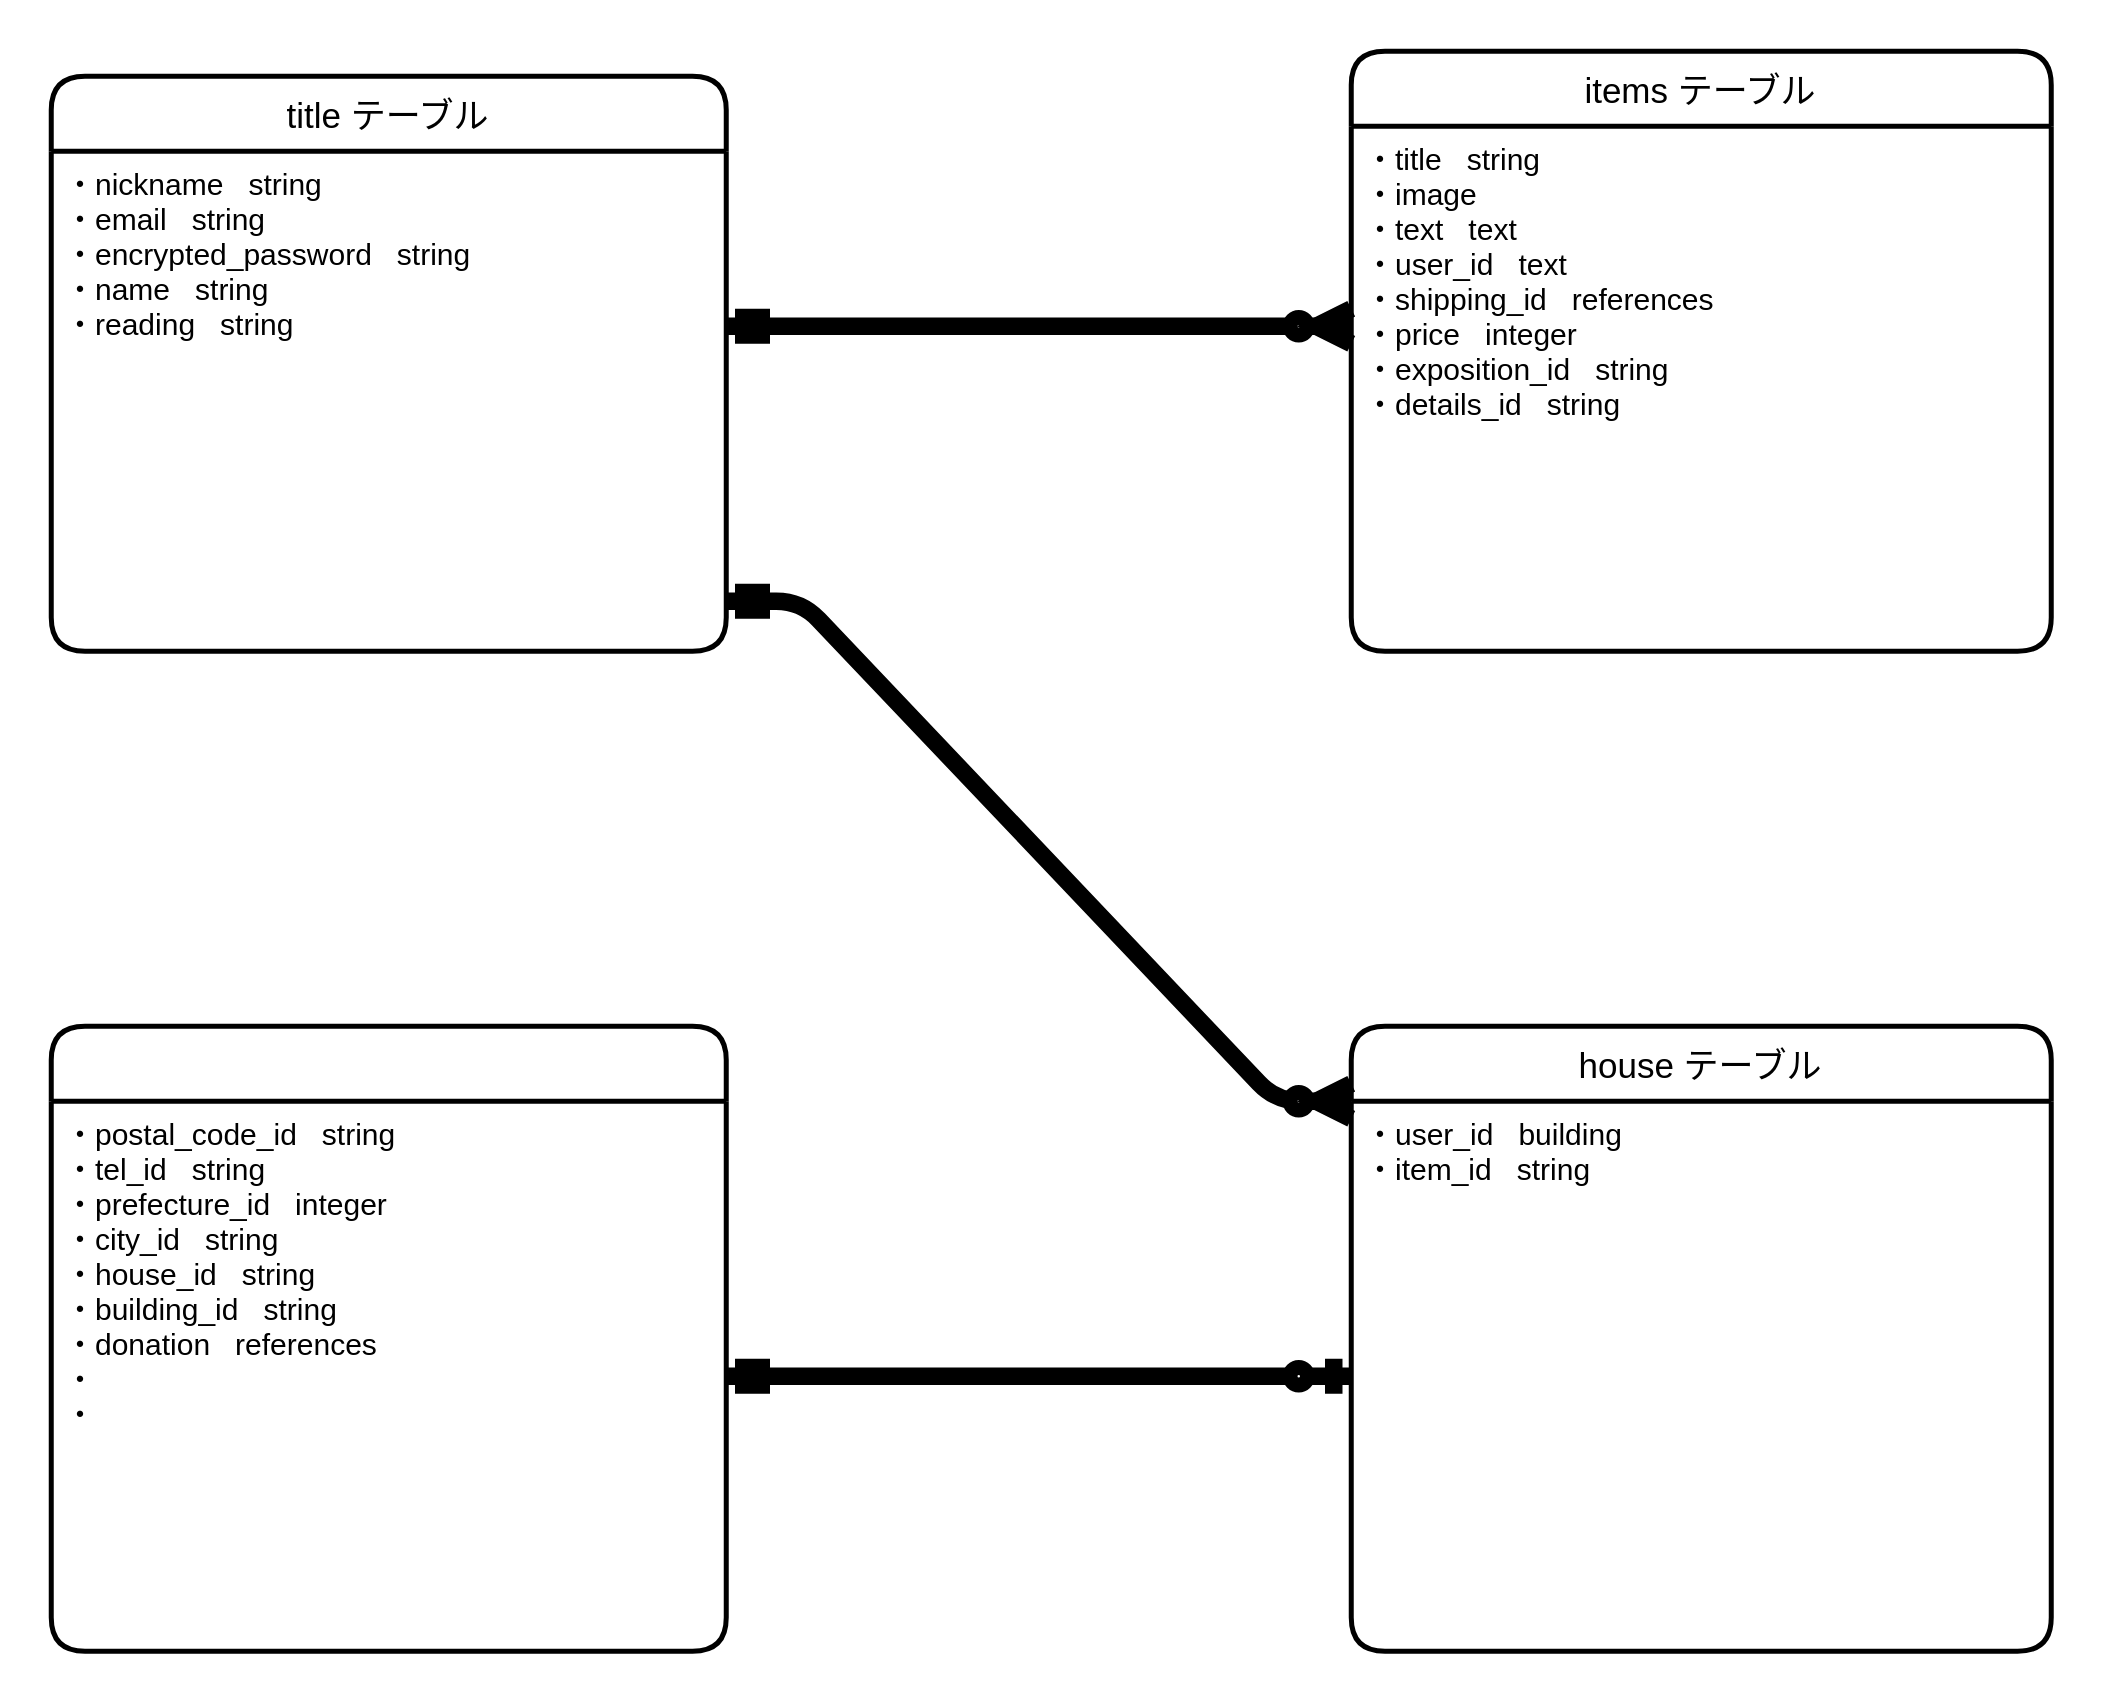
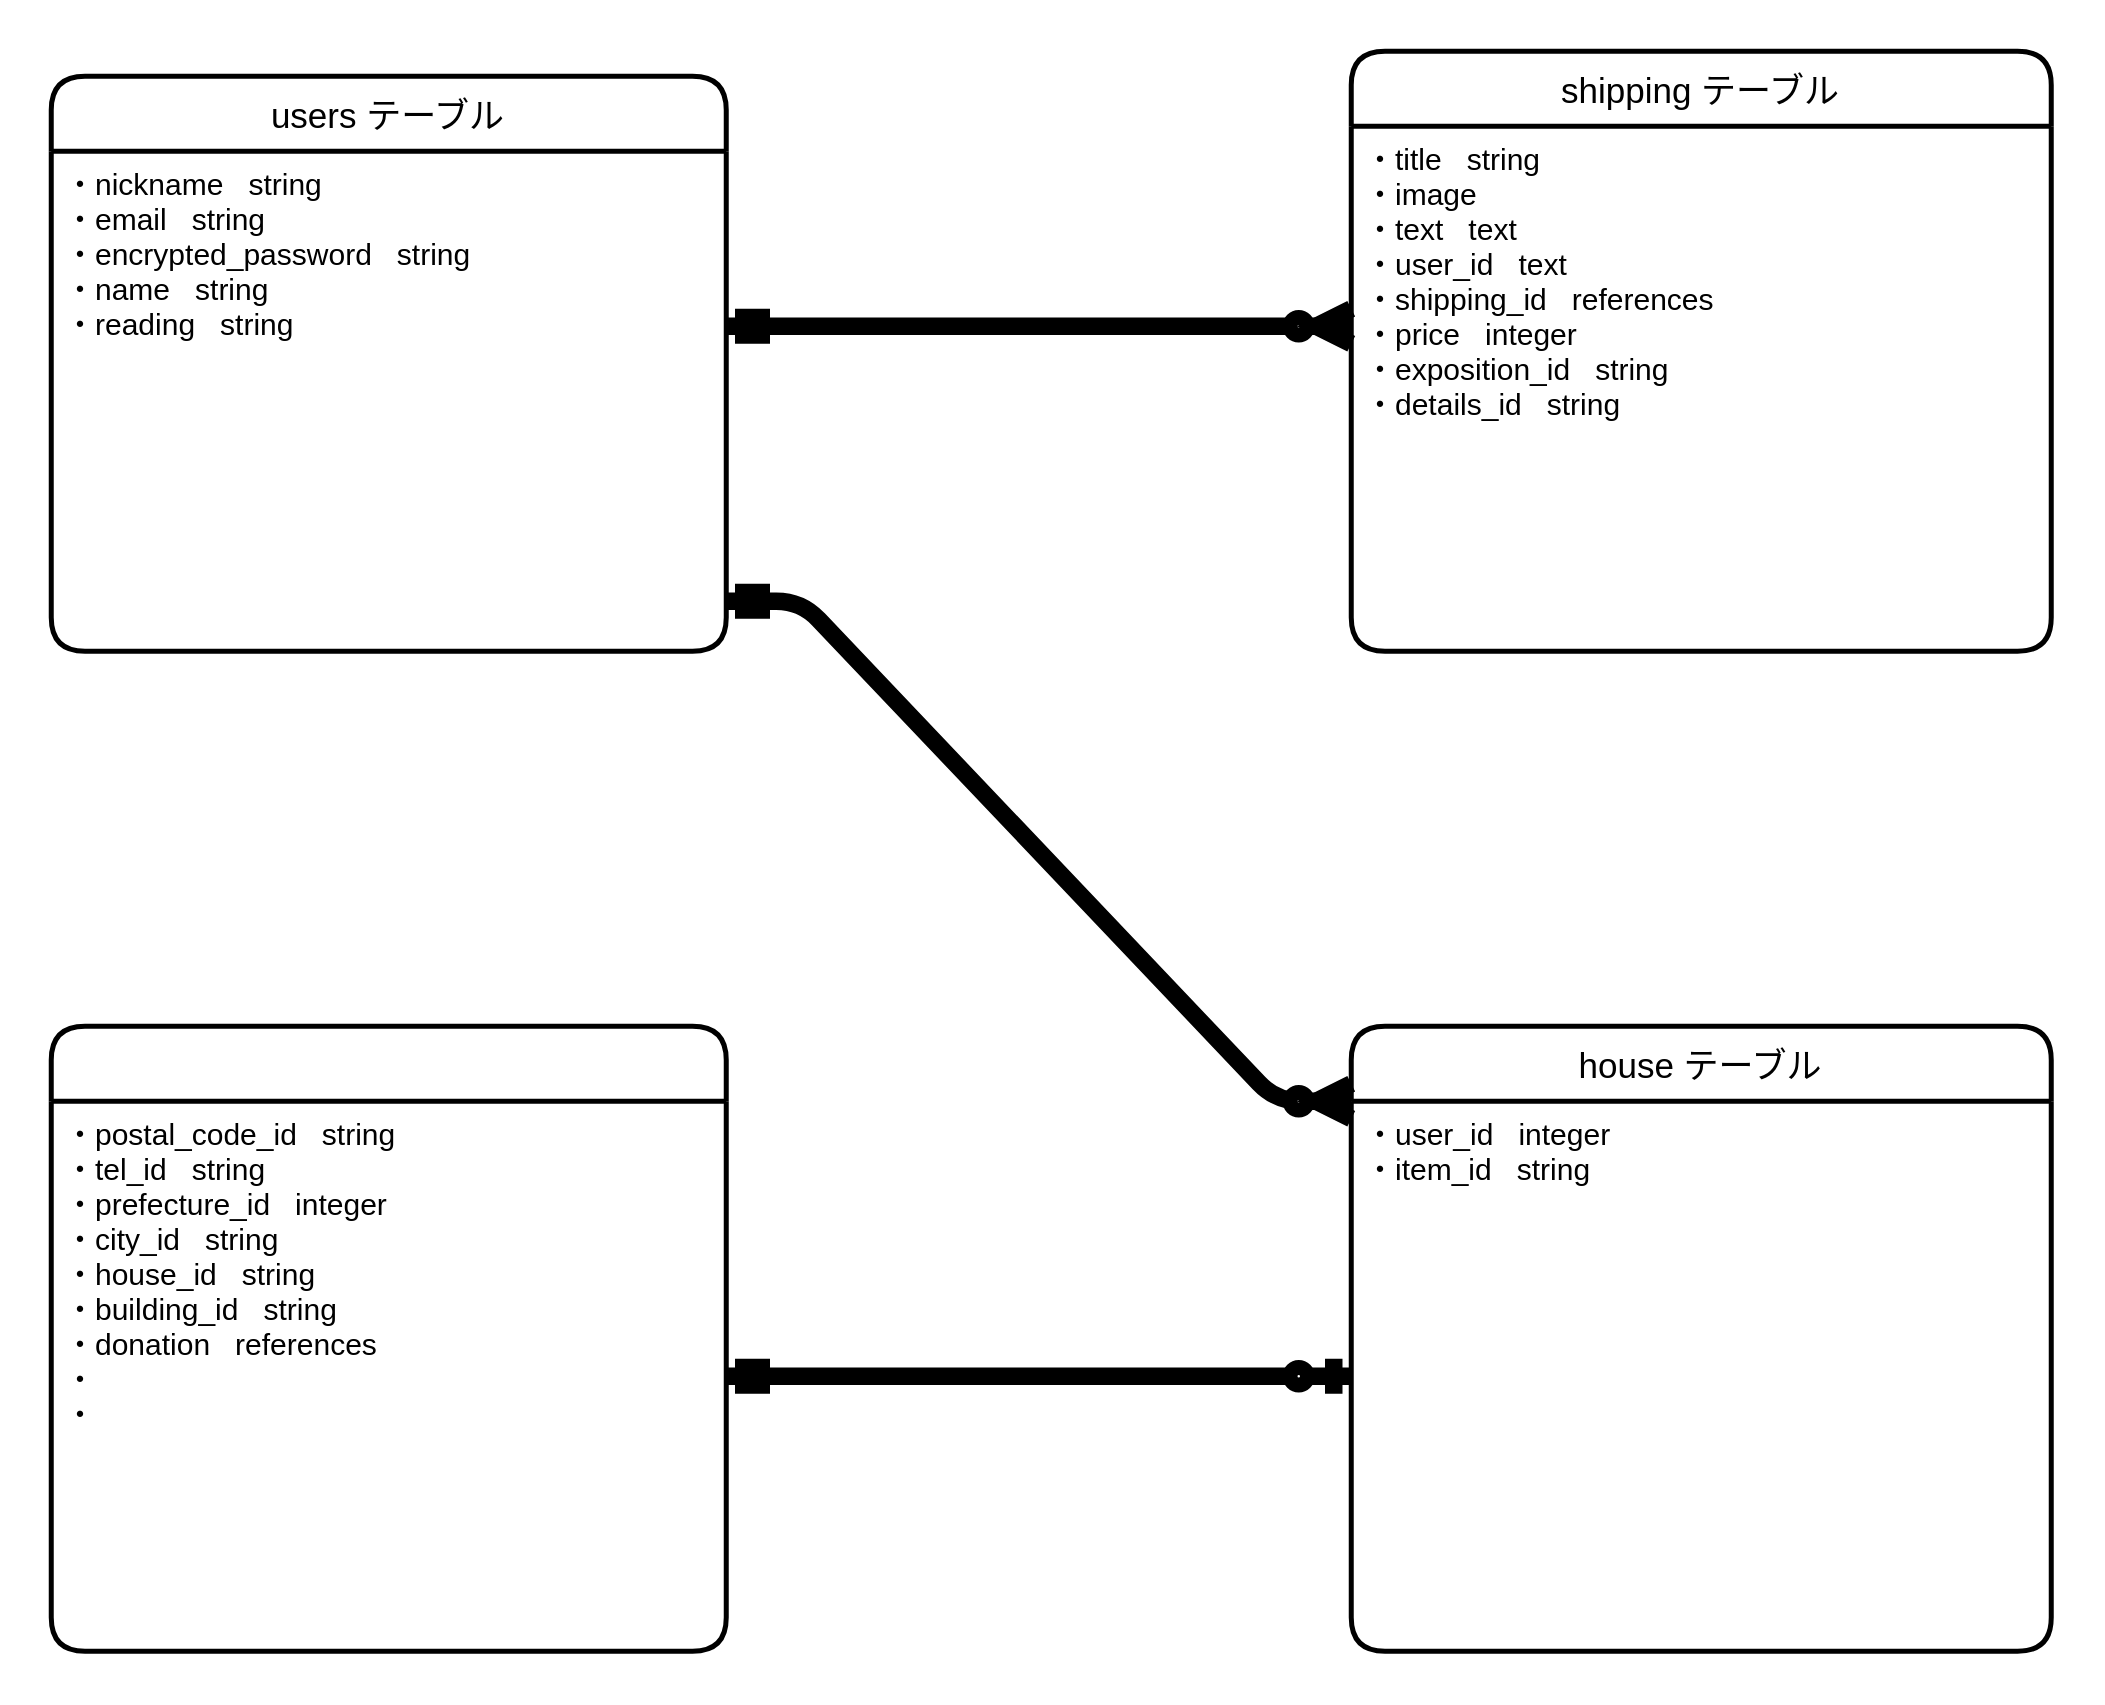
node "items テーブル": label "items テーブル" -> "shipping テーブル"
node "title テーブル": label "title テーブル" -> "users テーブル"
node "・user_id building ・item_id string": label "・user_id building ・item_id string" -> "・user_id integer ・item_id string"
